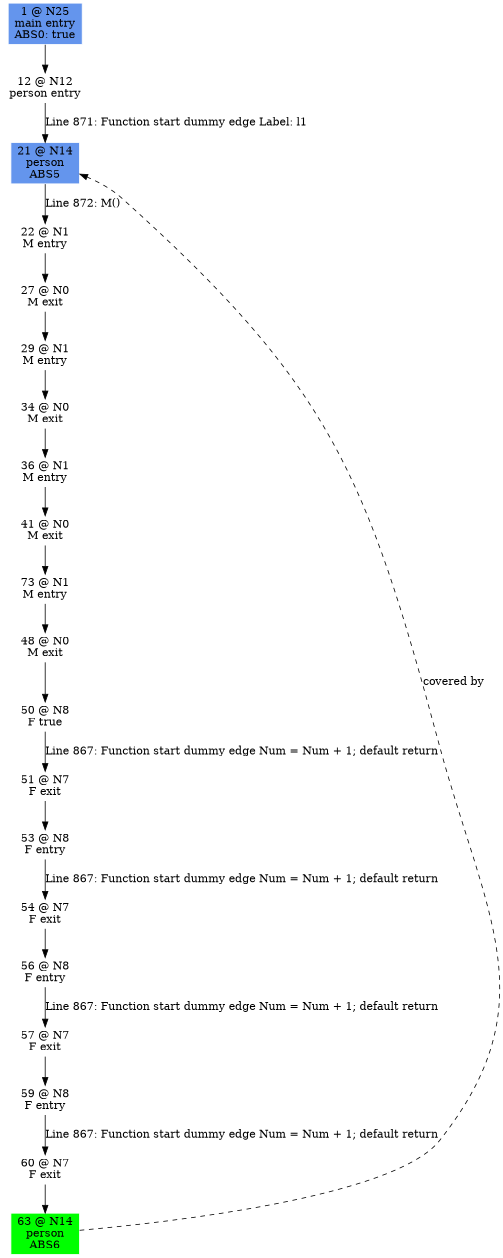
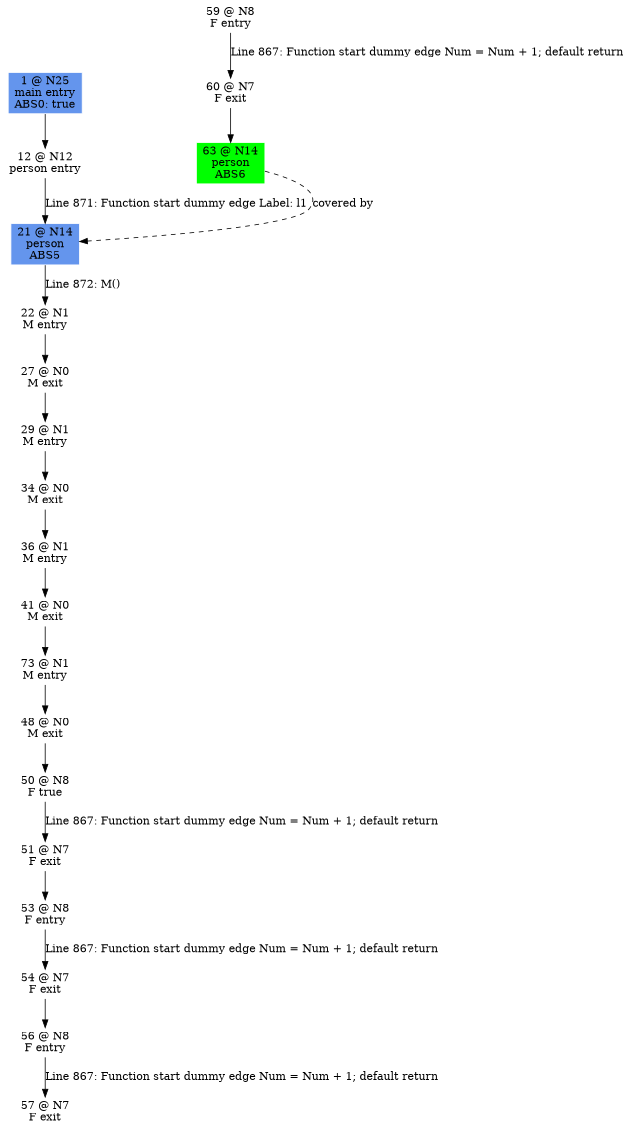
edge "57 @ N7 F exit" -> "59 @ N8 F entry": removed
